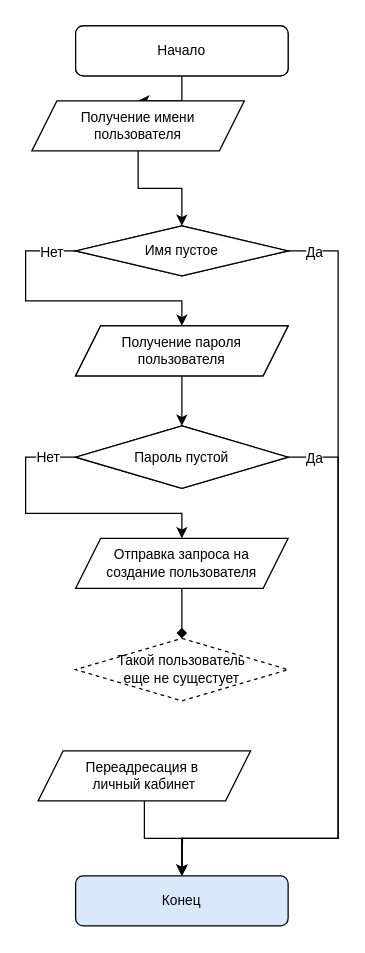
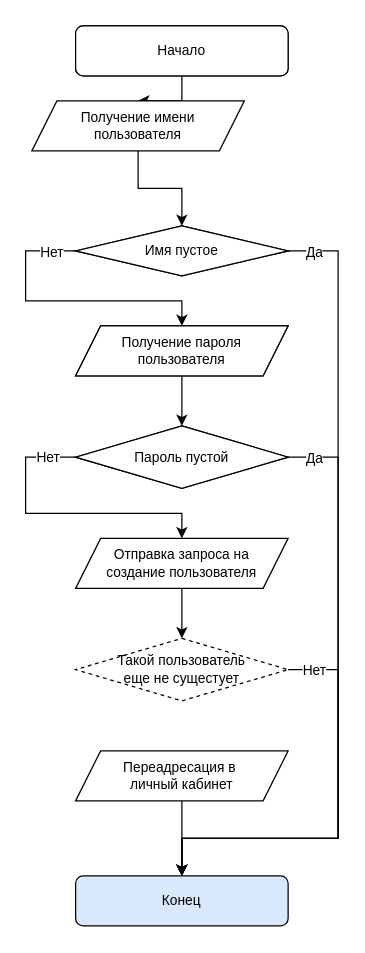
edge "Отправка запроса на создание пользователя" -> "Такой пользователь еще не сущестует": arrowhead diamond -> classic
edge "Такой пользователь еще не сущестует" -> "Конец": added, label "Нет"
node "Переадресация в личный кабинет": moved (144, 776) -> (182, 776)
